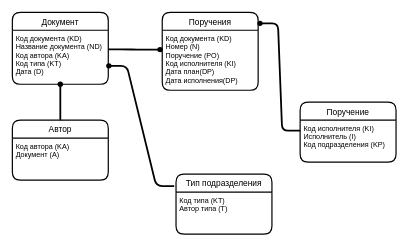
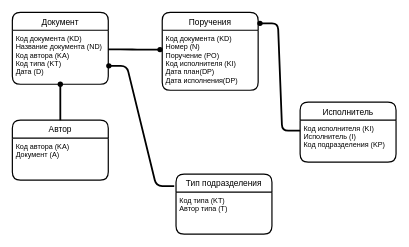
node "Поручение": label "Поручение" -> "Исполнитель"
